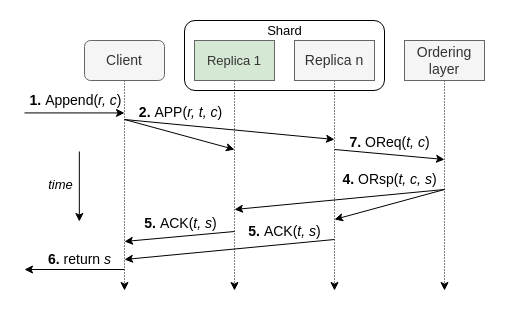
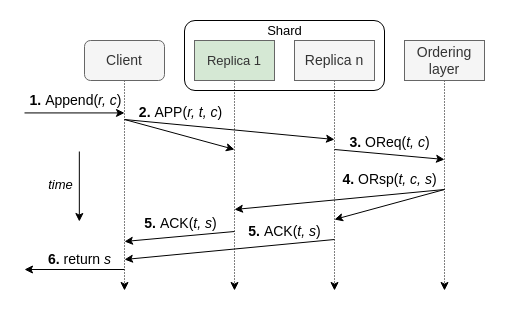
node "7. OReq(t, c)": label "7. OReq(t, c)" -> "3. OReq(t, c)"
